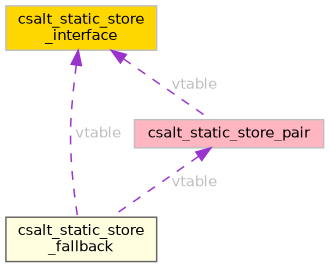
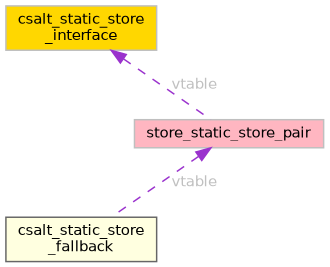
node "csalt_static_store_pair": label "csalt_static_store_pair" -> "store_static_store_pair"
edge "csalt_static_store _fallback" -> "csalt_static_store _interface": removed, label "vtable"
